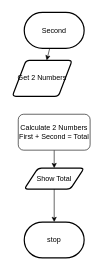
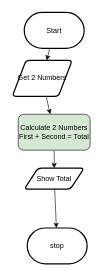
node "Second": label "Second" -> "Start"
edge "Get 2 Numbers" -> "Calculate 2 Numbers First + Second = Total": added
node "Calculate 2 Numbers First + Second = Total": fillcolor #ffffff -> #d5e8d4
node "stop": moved (54, 240) -> (57, 246)
